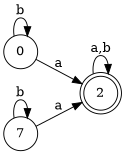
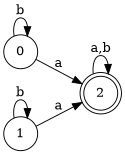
node "7": label "7" -> "1"
